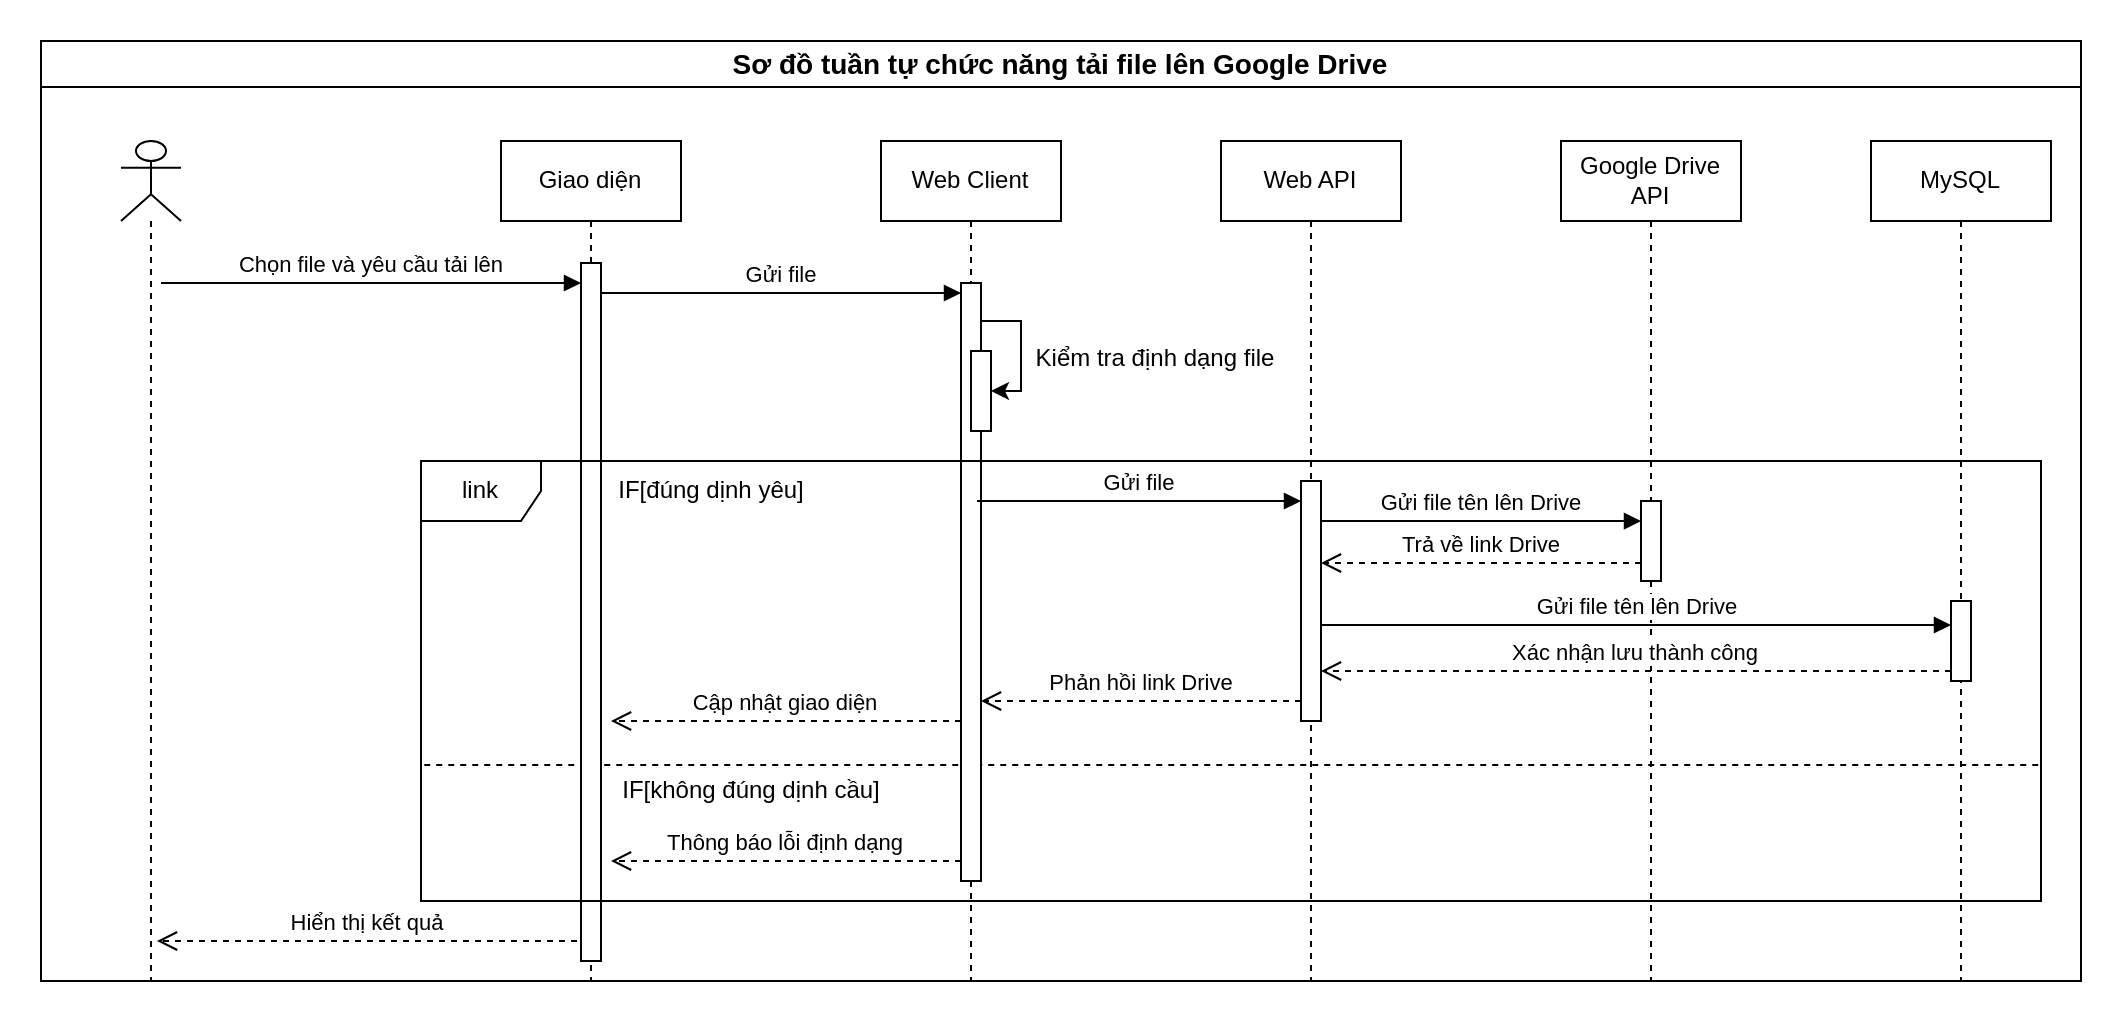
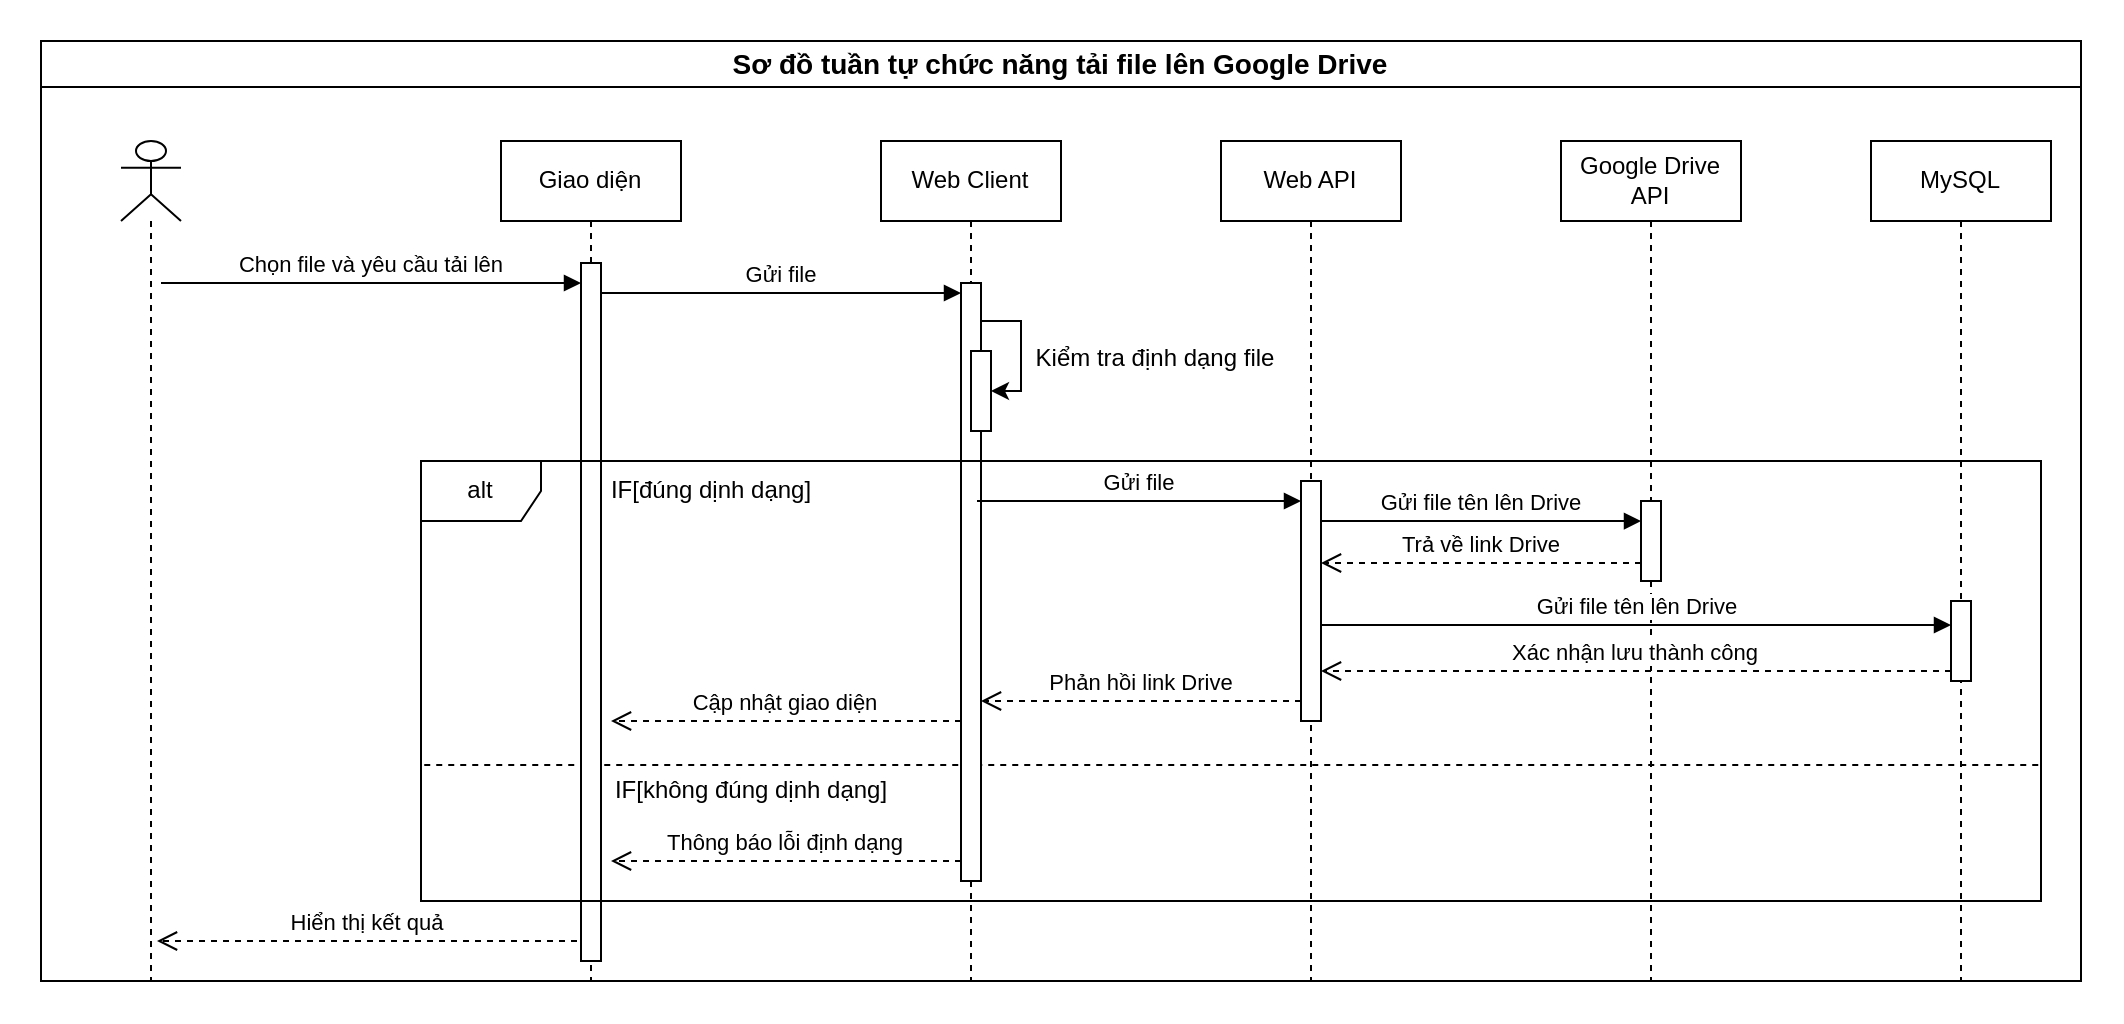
node "link": label "link" -> "alt"
node "IF[đúng dịnh yêu]": label "IF[đúng dịnh yêu]" -> "IF[đúng dịnh dạng]"
node "IF[không đúng dịnh cầu]": label "IF[không đúng dịnh cầu]" -> "IF[không đúng dịnh dạng]"
